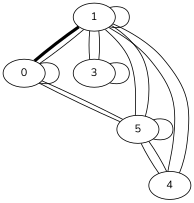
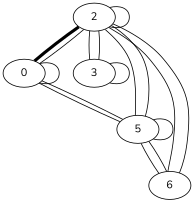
node "1": label "1" -> "2"
node "4": label "4" -> "6"
